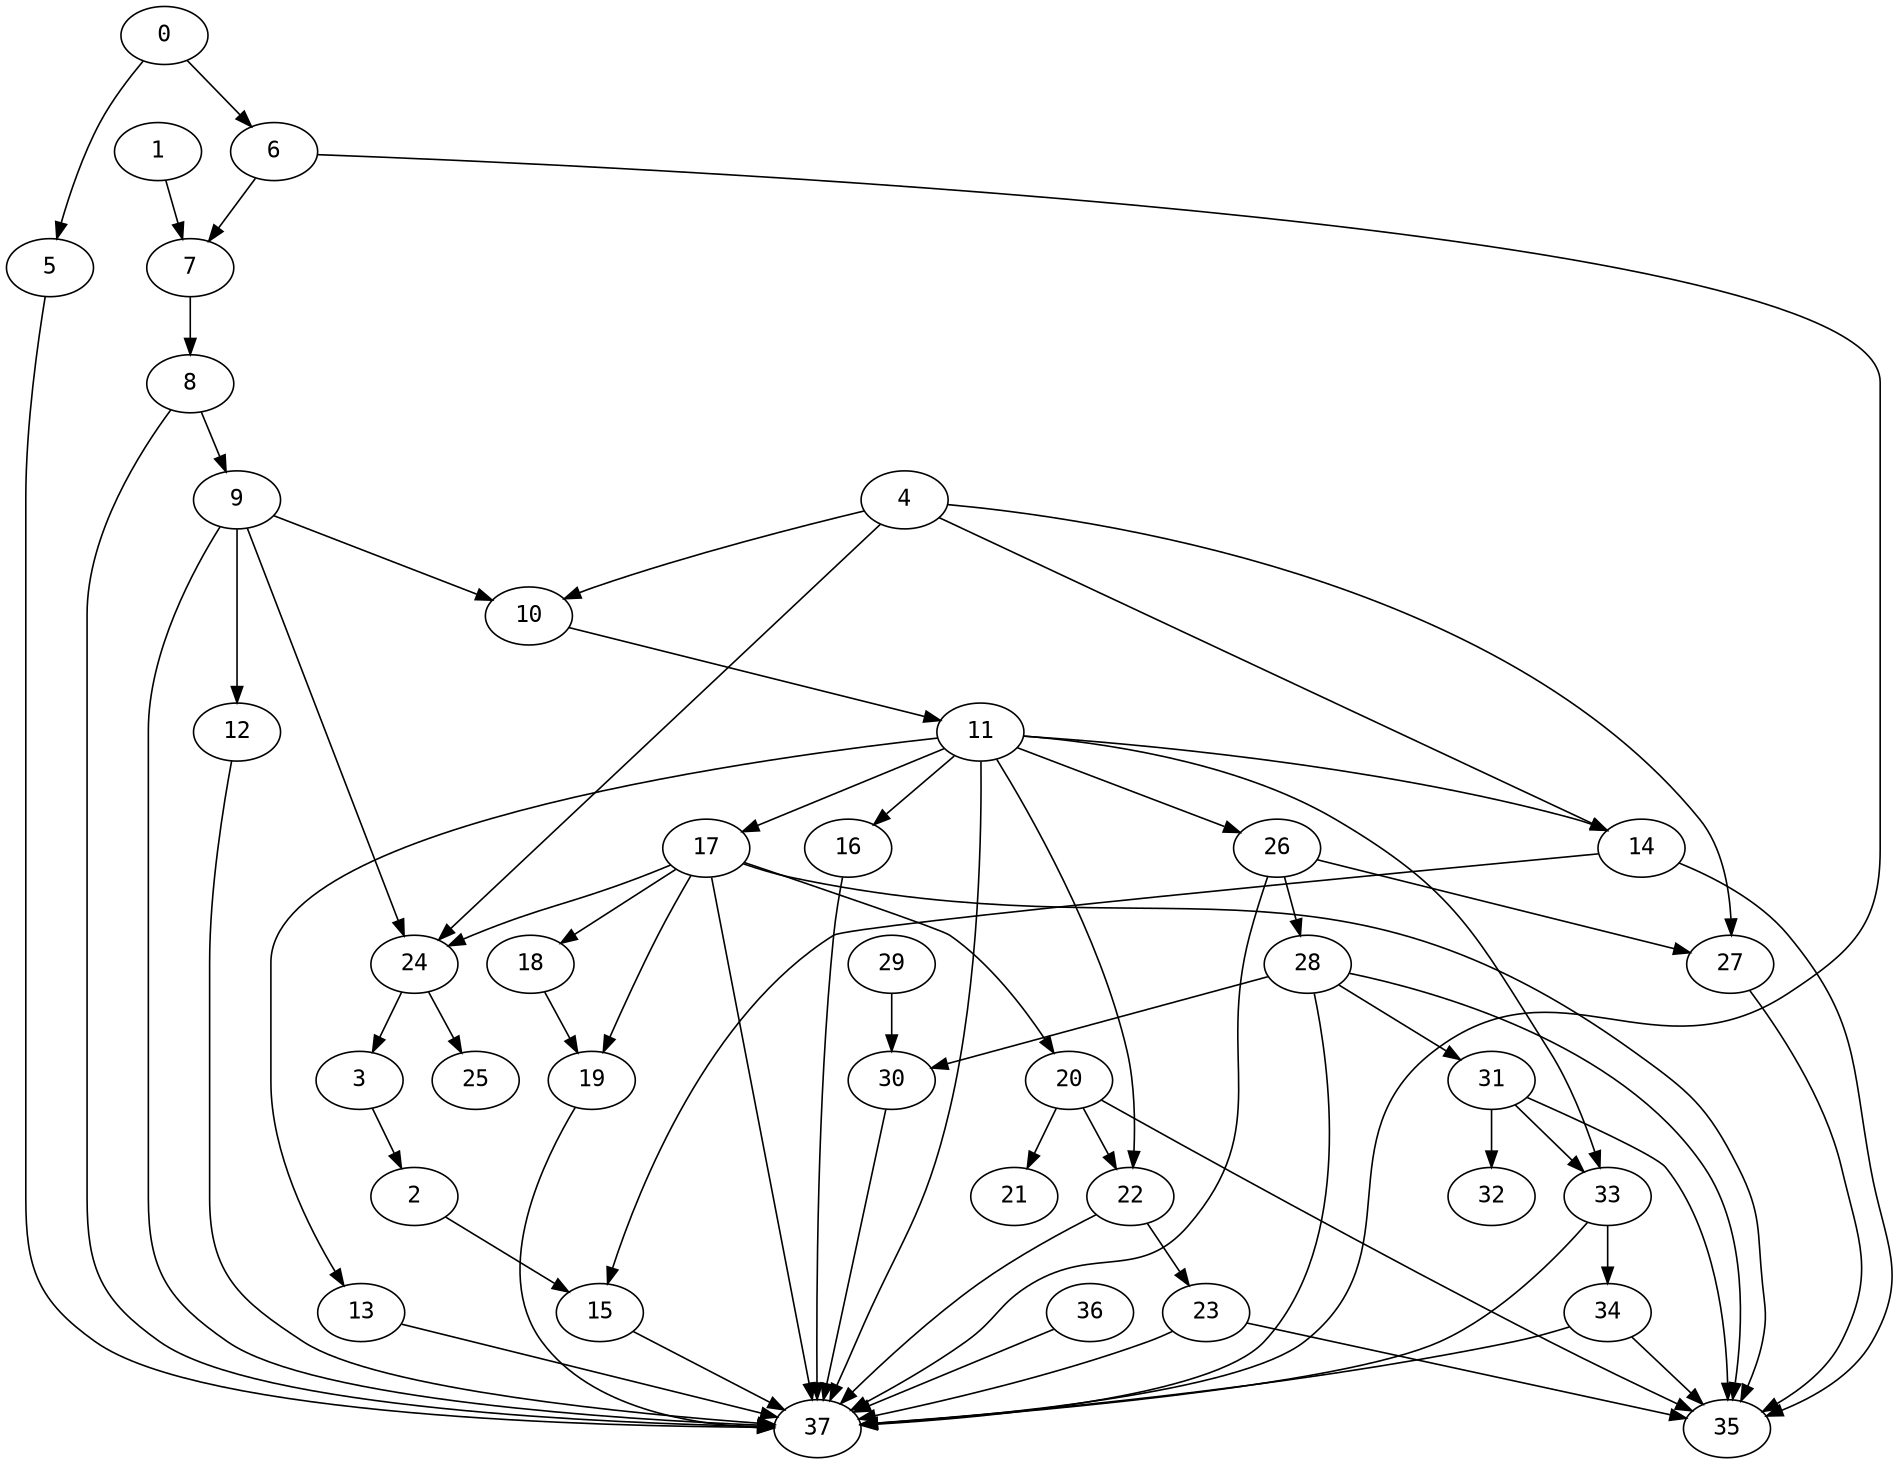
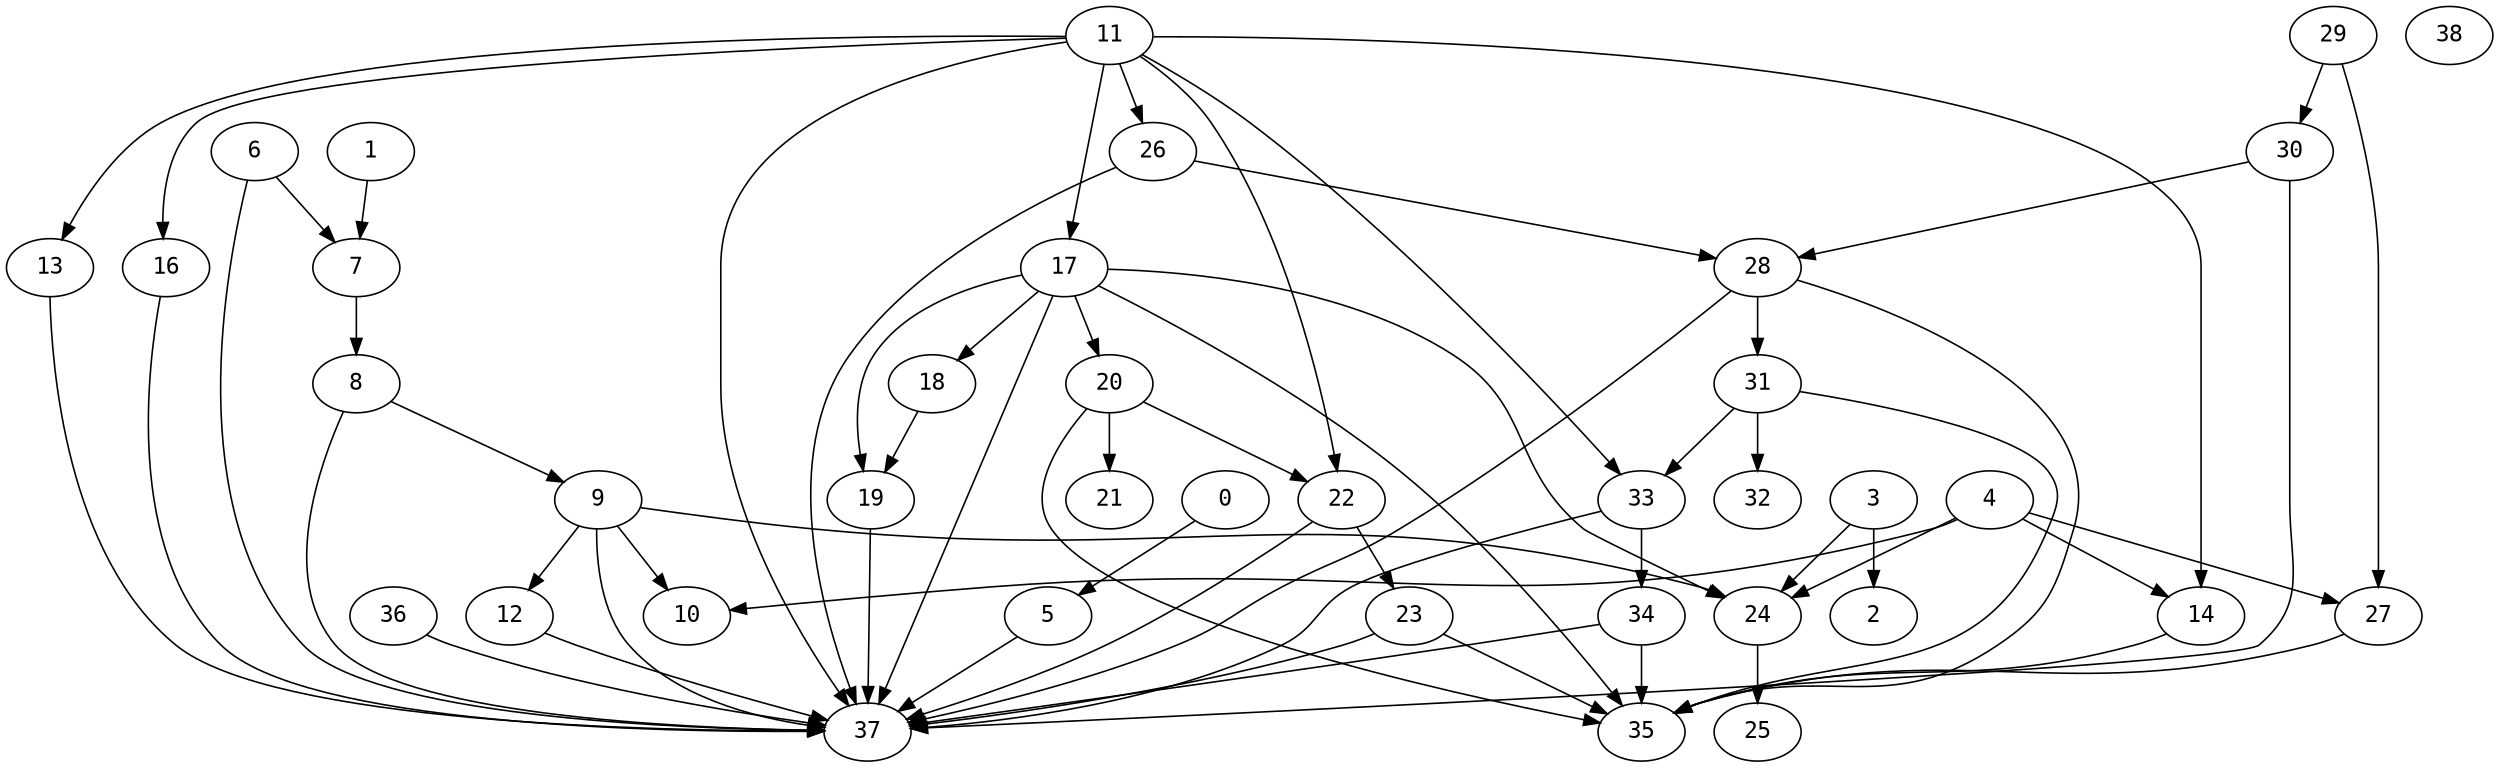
node "38": added
edge "0" -> "6": removed
edge "10" -> "11": removed
edge "26" -> "27": now "29" -> "27"
edge "24" -> "3": reversed
edge "28" -> "30": reversed
node "15": removed
